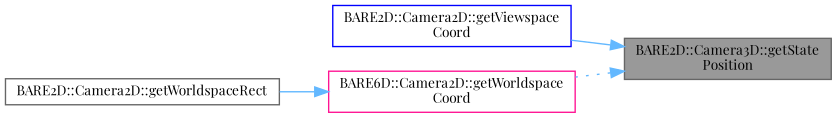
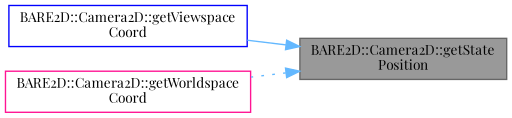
node "BARE2D::Camera3D::getState Position": label "BARE2D::Camera3D::getState Position" -> "BARE2D::Camera2D::getState Position"
node "BARE2D::Camera2D::getWorldspaceRect": removed
node "BARE6D::Camera2D::getWorldspace Coord": label "BARE6D::Camera2D::getWorldspace Coord" -> "BARE2D::Camera2D::getWorldspace Coord"
